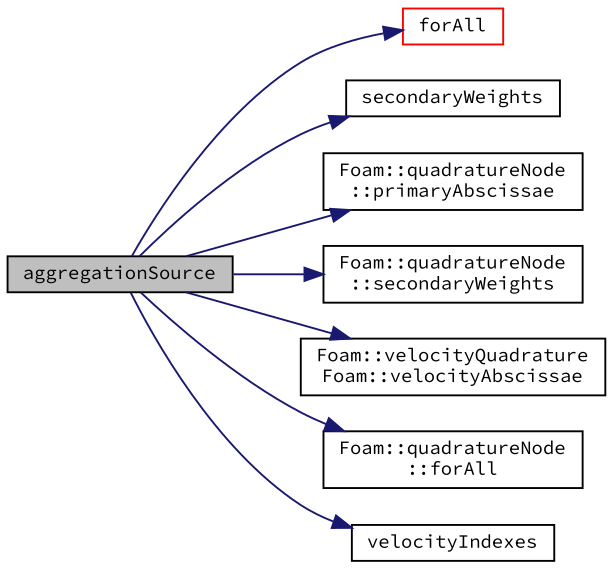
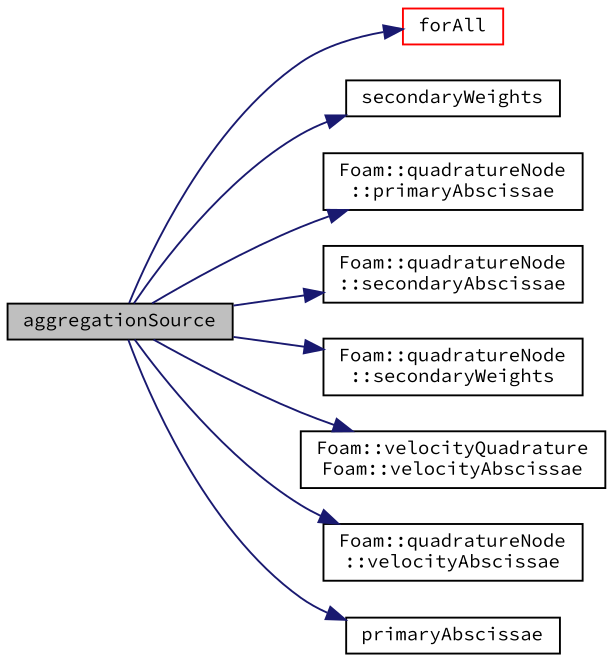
node "Foam::quadratureNode ::secondaryAbscissae": added
node "Foam::quadratureNode ::forAll": label "Foam::quadratureNode ::forAll" -> "Foam::quadratureNode ::velocityAbscissae"
node "velocityIndexes": label "velocityIndexes" -> "primaryAbscissae"
